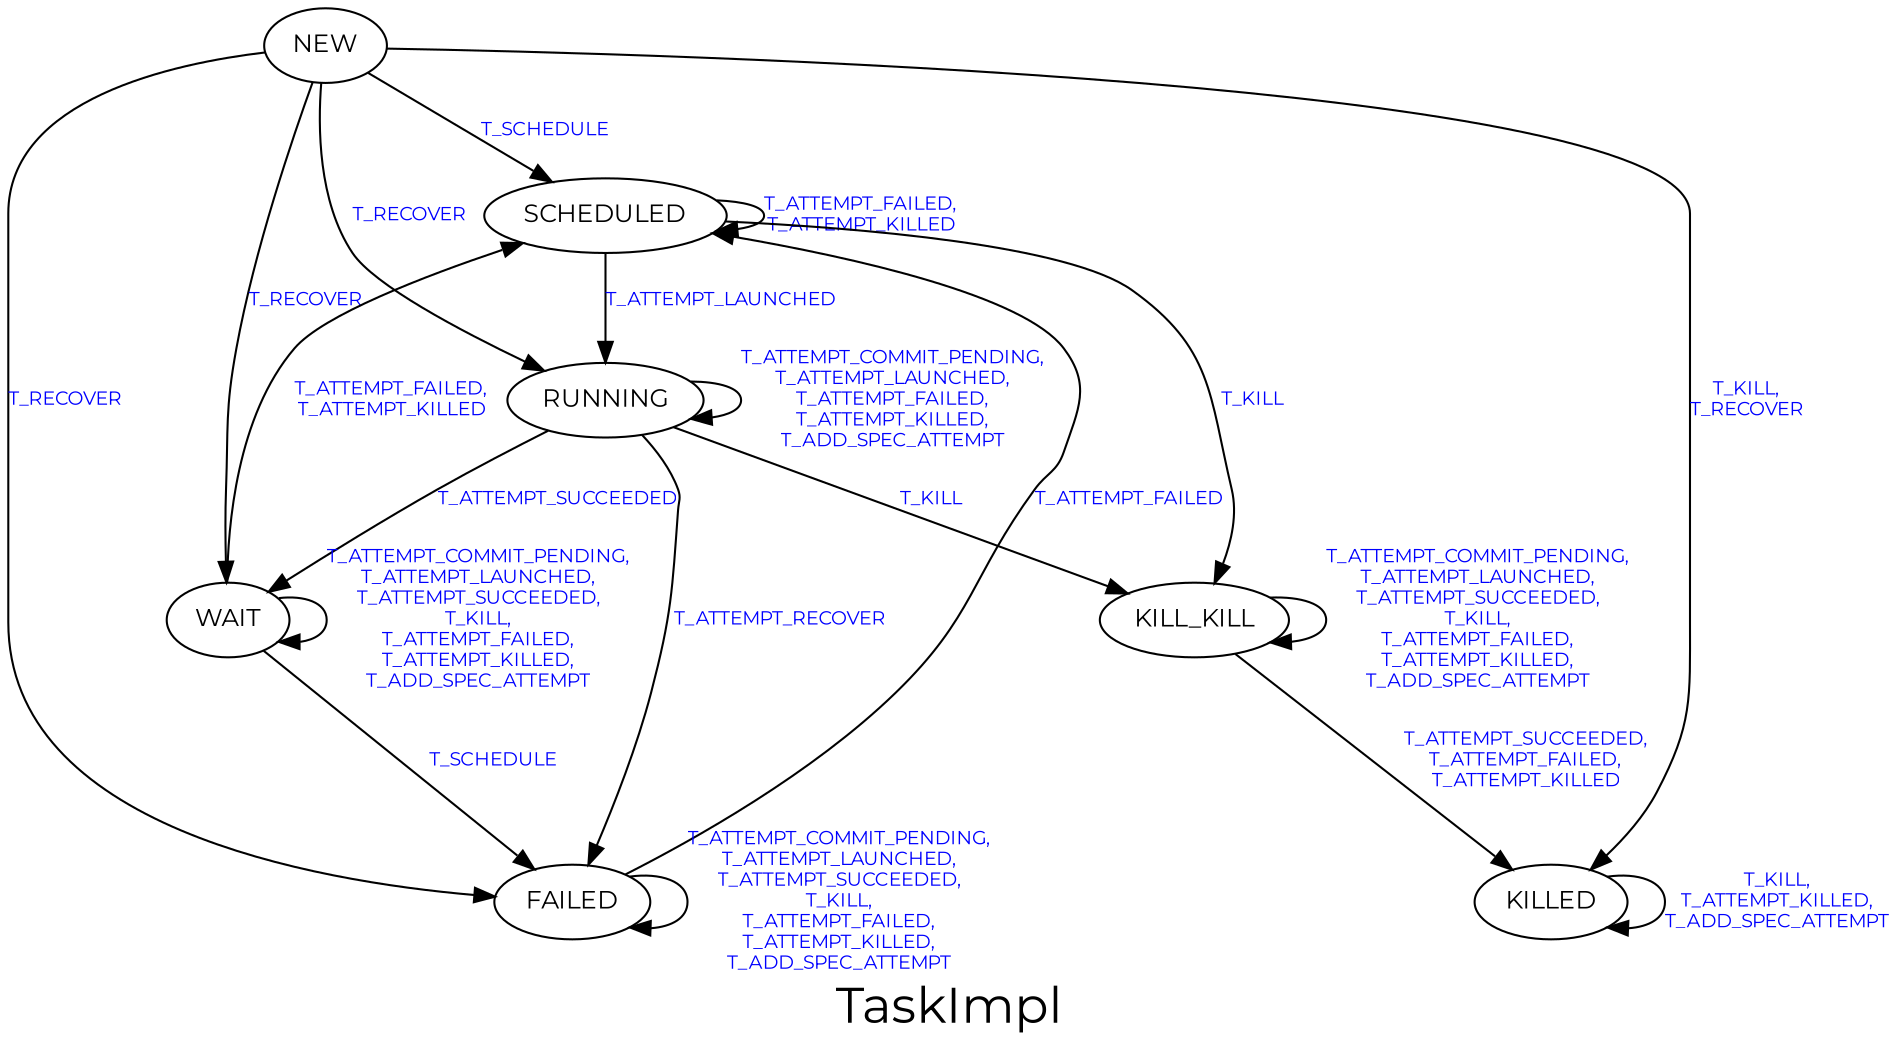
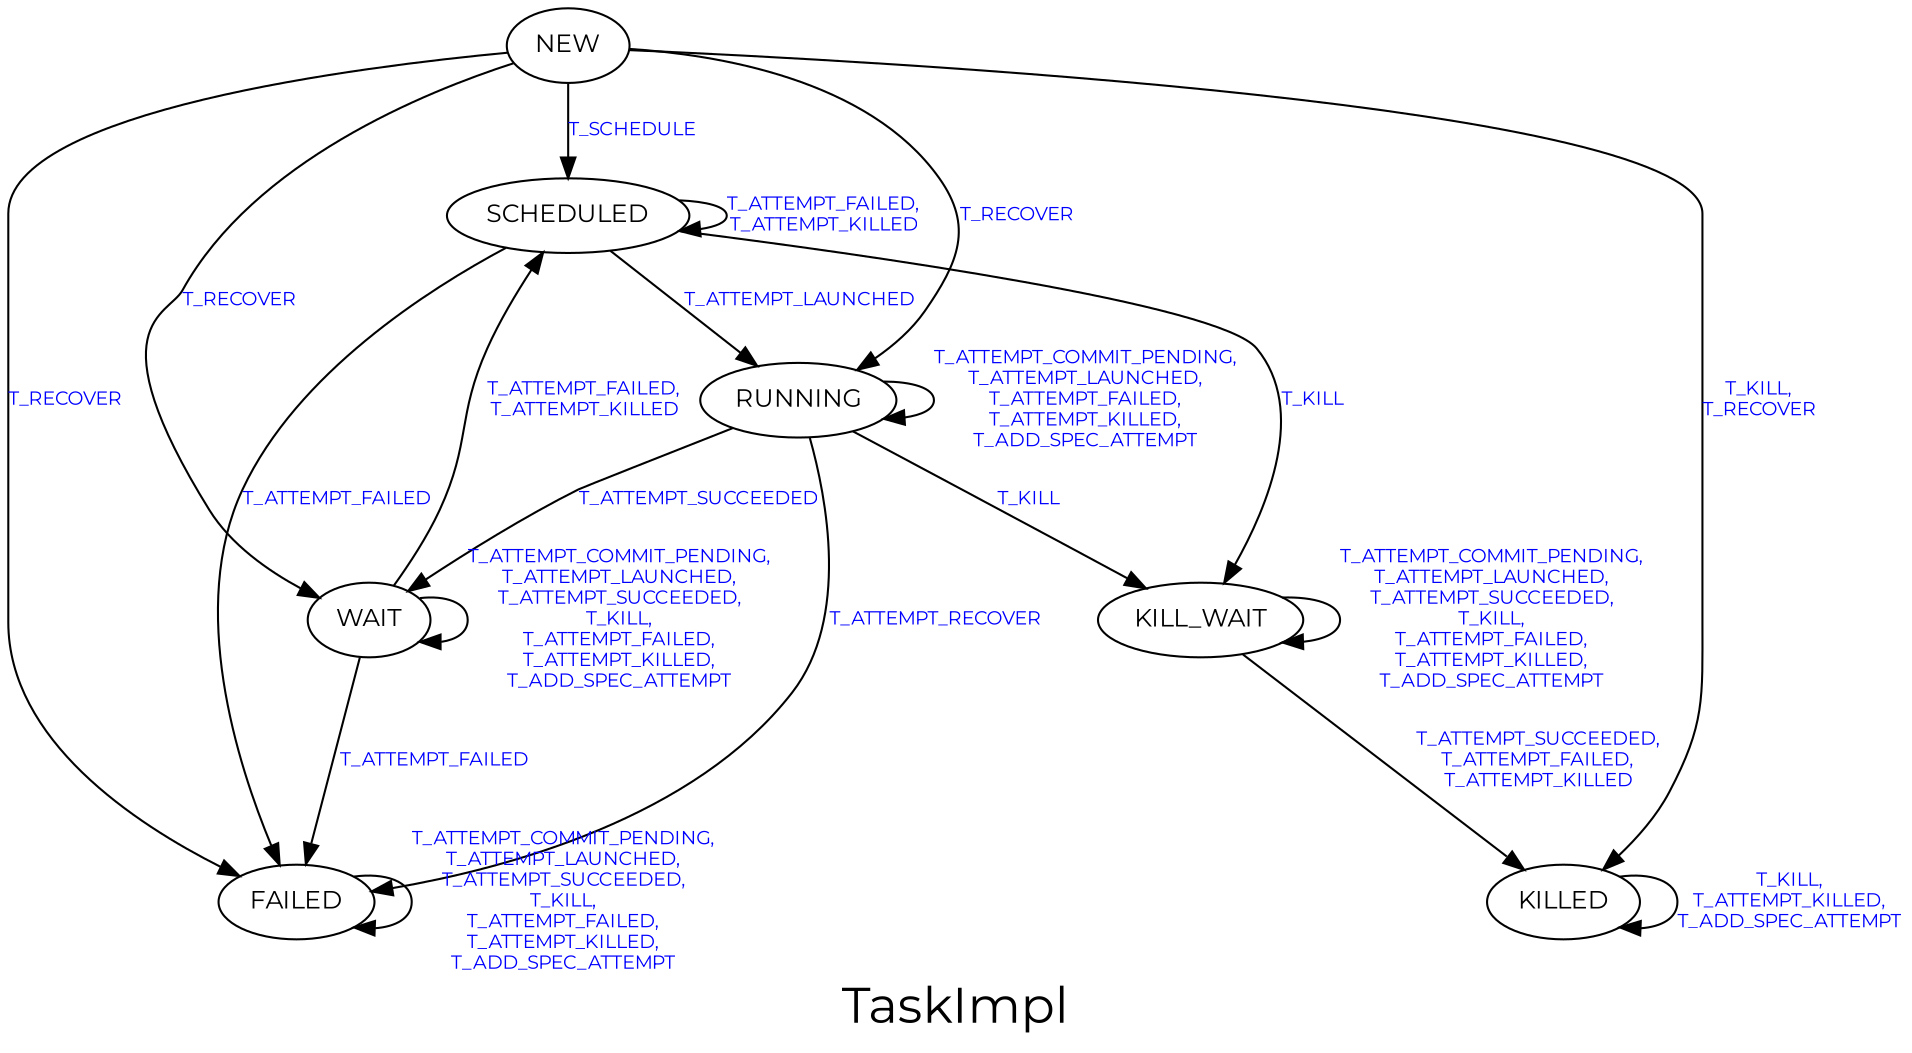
edge "FAILED" -> "SCHEDULED": reversed
node "KILL_KILL": label "KILL_KILL" -> "KILL_WAIT"
edge "WAIT" -> "FAILED": label "T_SCHEDULE" -> "T_ATTEMPT_FAILED"
